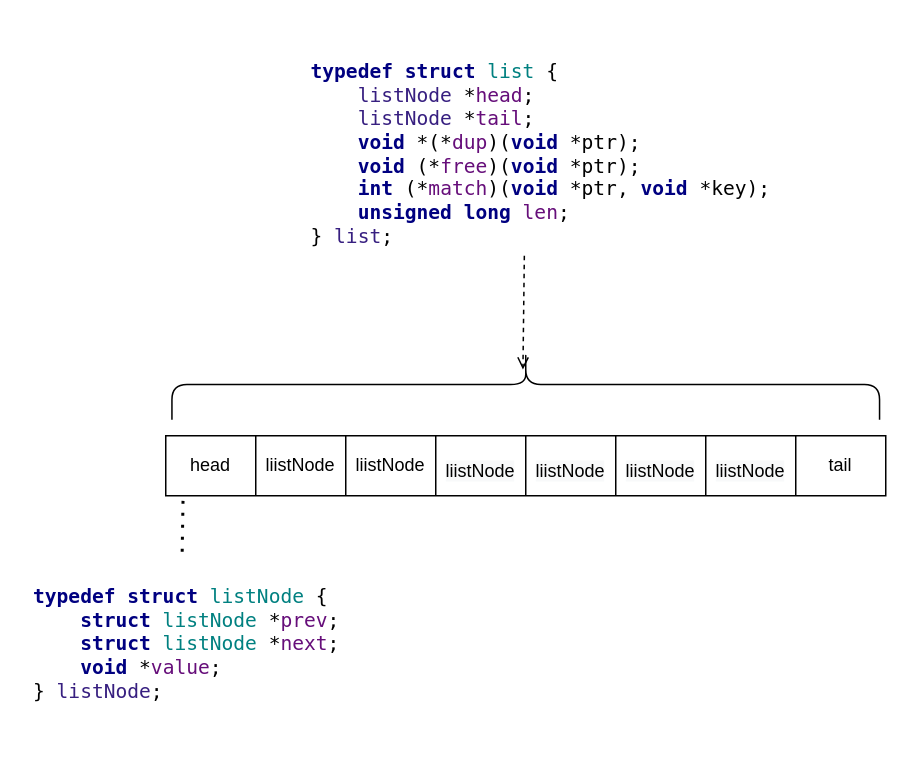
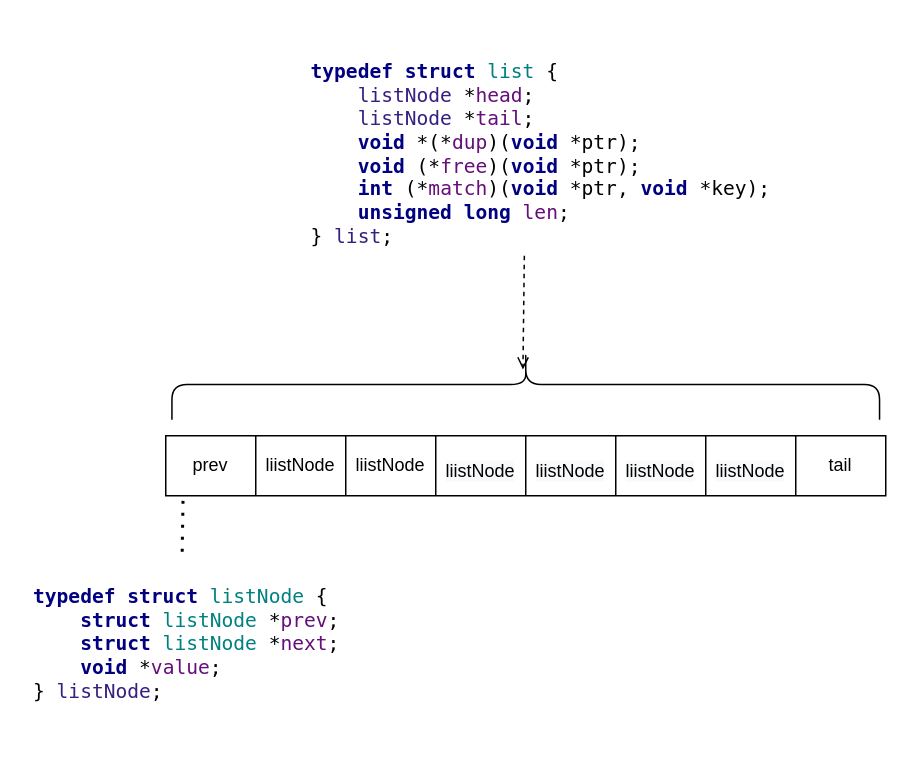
node "head": label "head" -> "prev"
